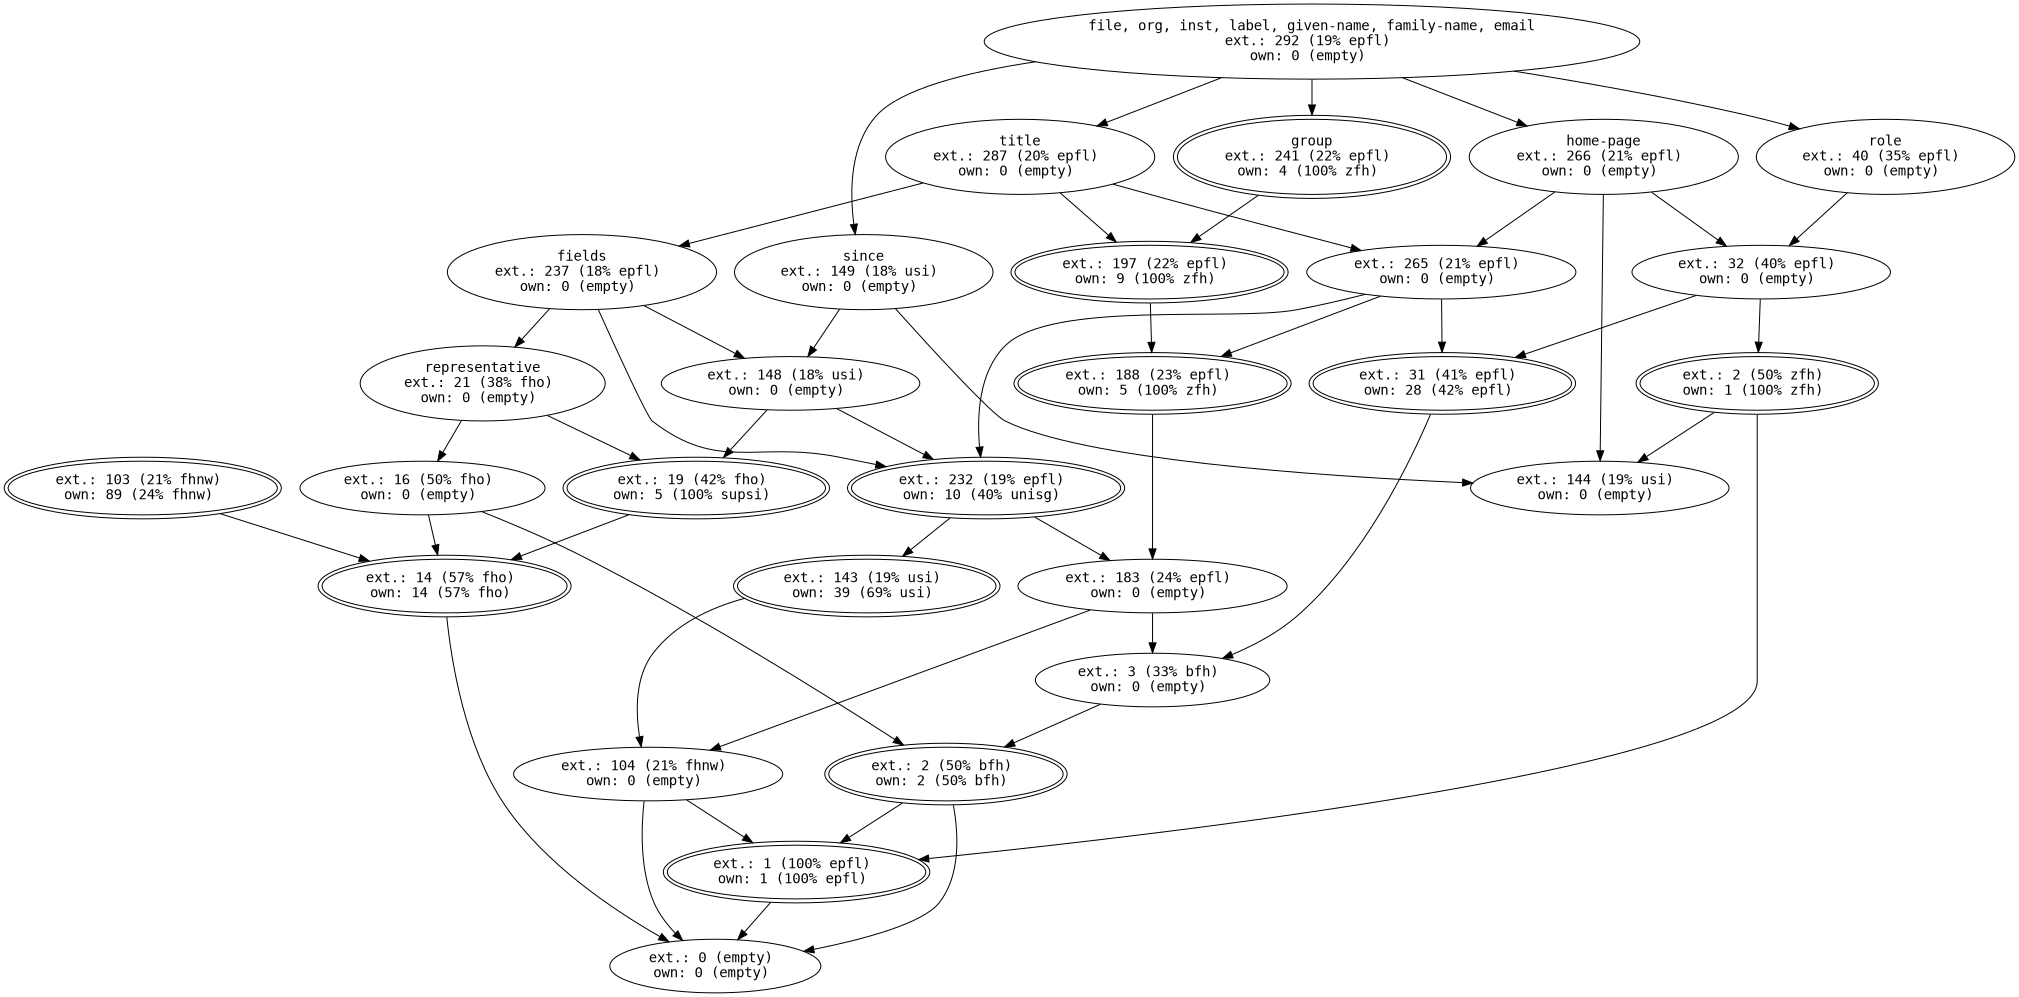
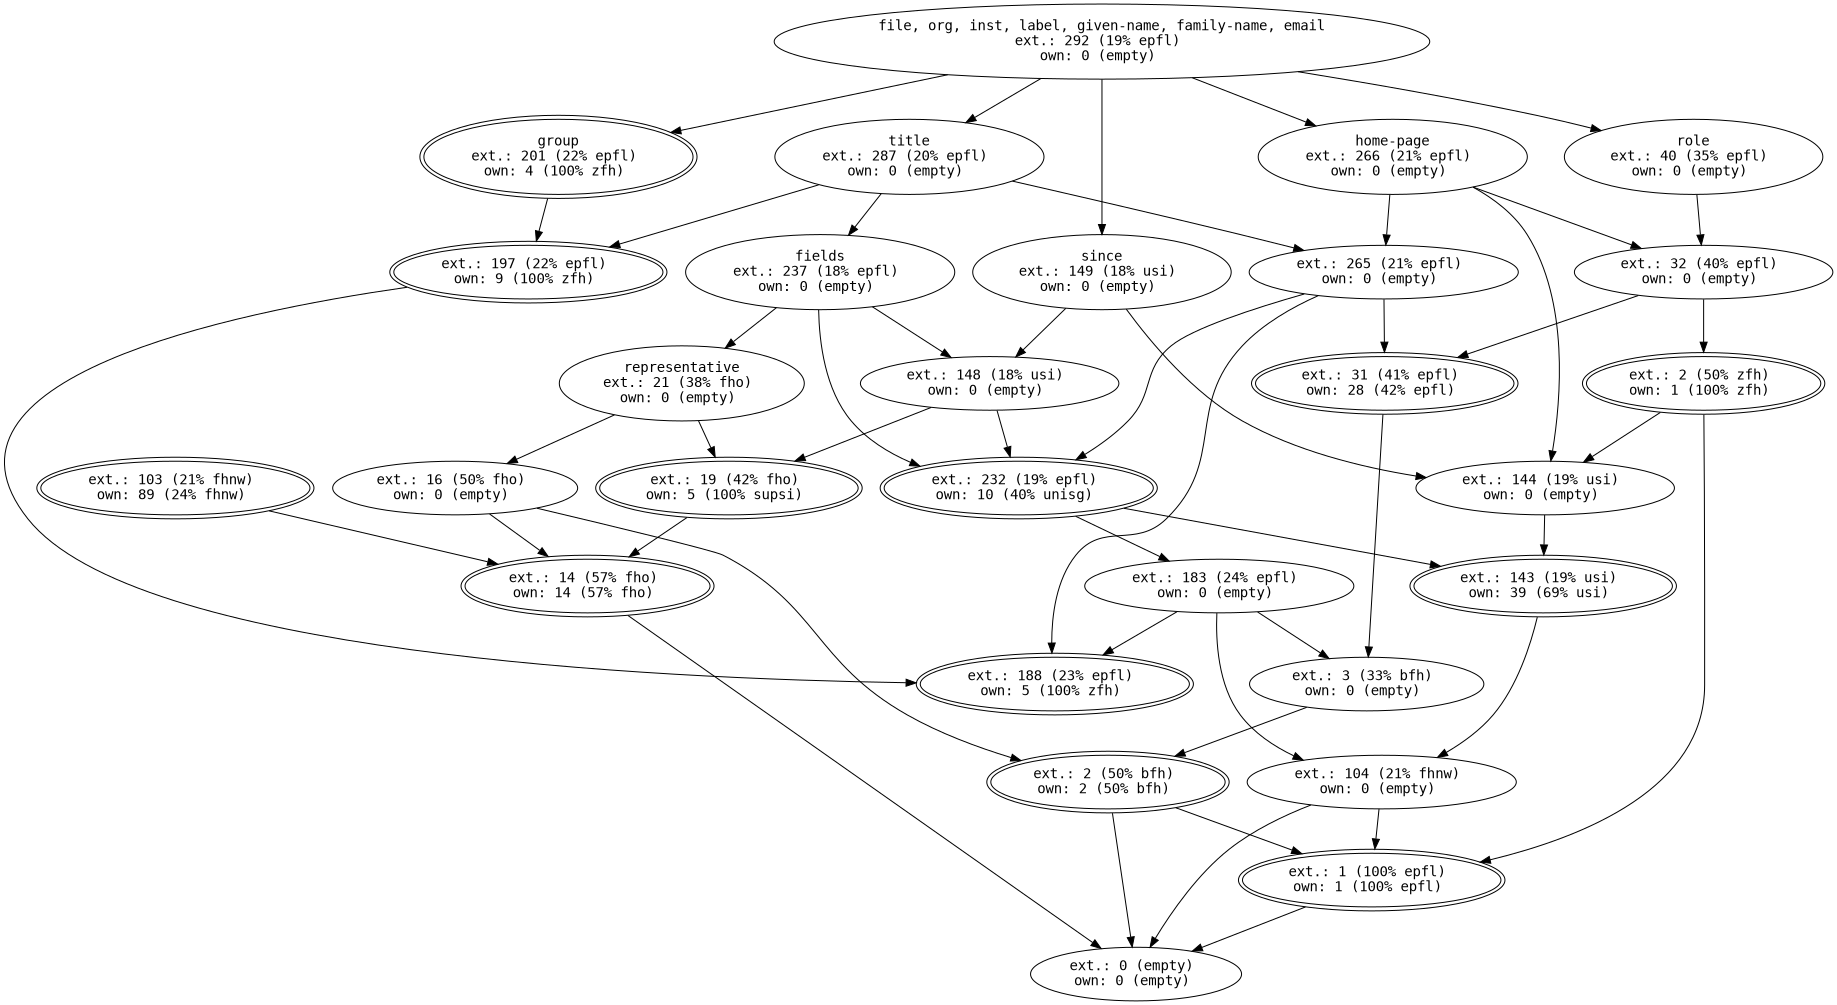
node "group ext.: 241 (22% epfl) own: 4 (100% zfh)": label "group ext.: 241 (22% epfl) own: 4 (100% zfh)" -> "group ext.: 201 (22% epfl) own: 4 (100% zfh)"
edge "ext.: 188 (23% epfl) own: 5 (100% zfh)" -> "ext.: 183 (24% epfl) own: 0 (empty)": reversed
edge "ext.: 144 (19% usi) own: 0 (empty)" -> "ext.: 143 (19% usi) own: 39 (69% usi)": added
